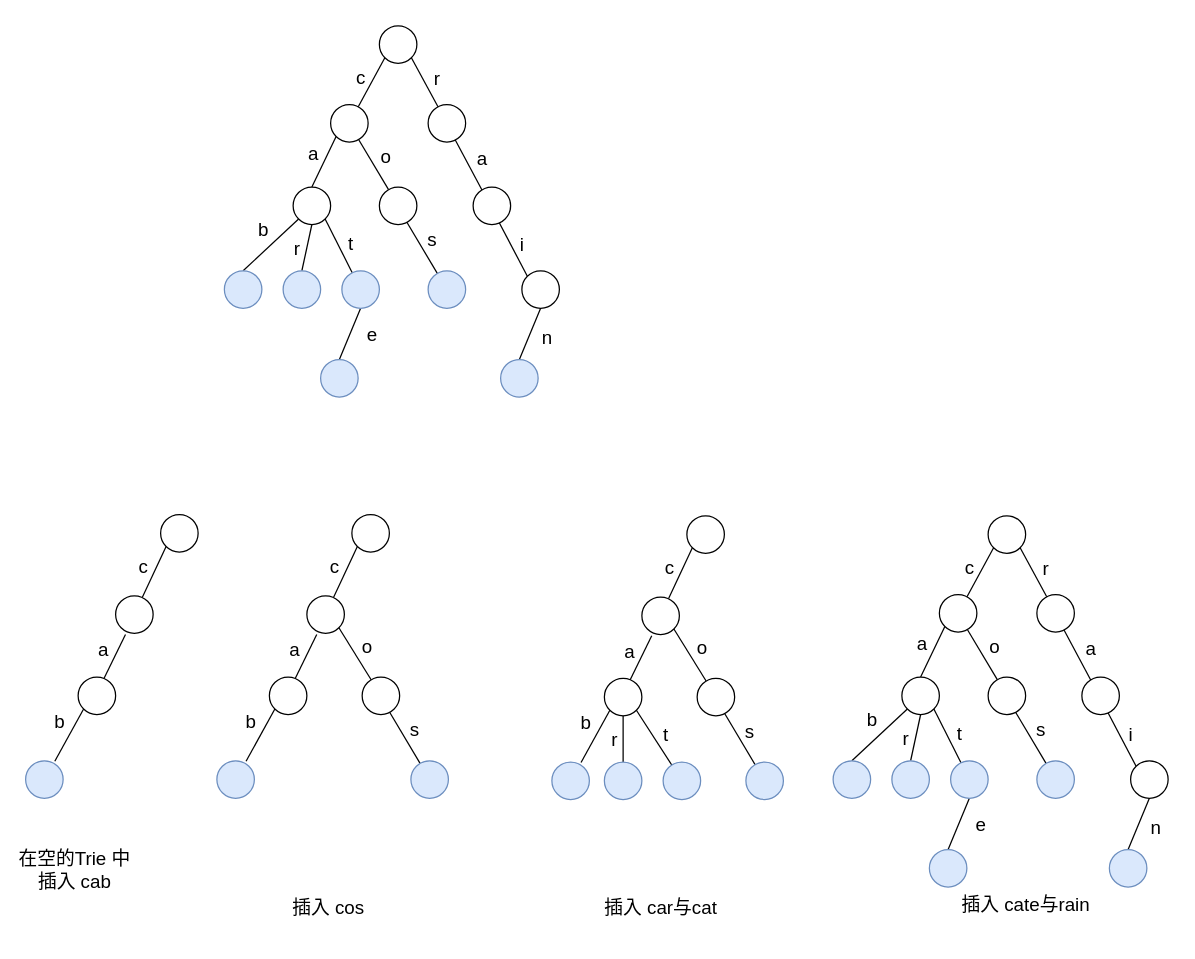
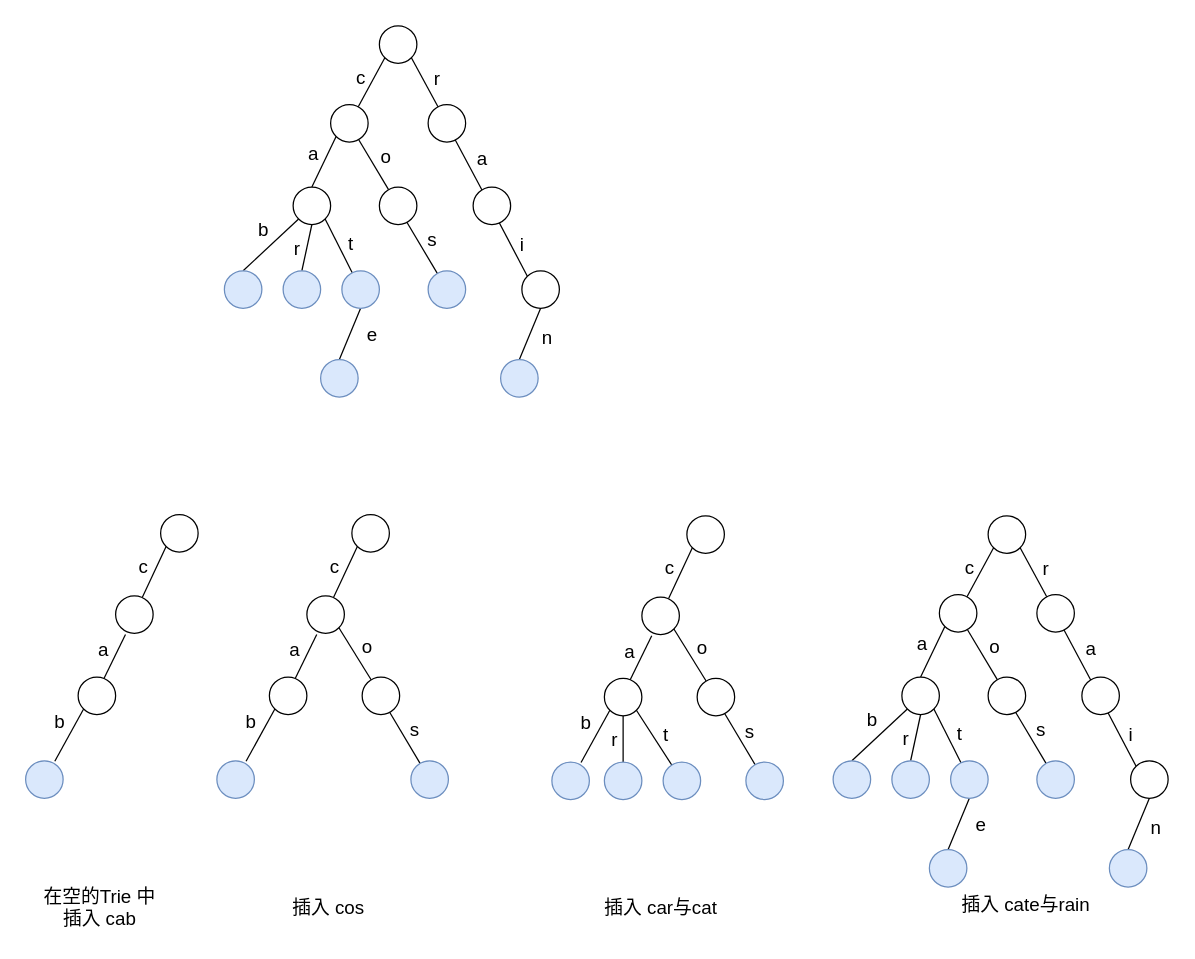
node "在空的Trie 中插入 cab": moved (75, 869) -> (100, 906)
